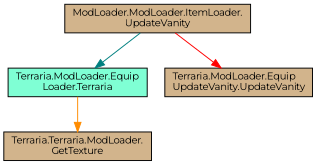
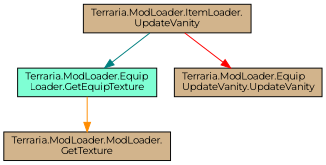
node "ModLoader.ModLoader.ItemLoader. UpdateVanity": label "ModLoader.ModLoader.ItemLoader. UpdateVanity" -> "Terraria.ModLoader.ItemLoader. UpdateVanity"
node "Terraria.ModLoader.Equip Loader.Terraria": label "Terraria.ModLoader.Equip Loader.Terraria" -> "Terraria.ModLoader.Equip Loader.GetEquipTexture"
node "Terraria.Terraria.ModLoader. GetTexture": label "Terraria.Terraria.ModLoader. GetTexture" -> "Terraria.ModLoader.ModLoader. GetTexture"
